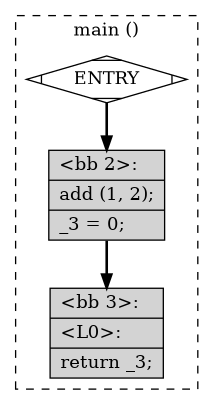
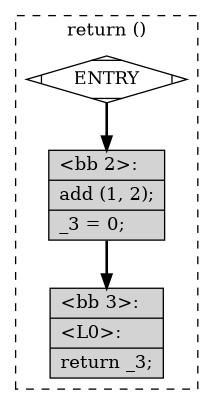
cluster "main ()": label "main ()" -> "return ()"
